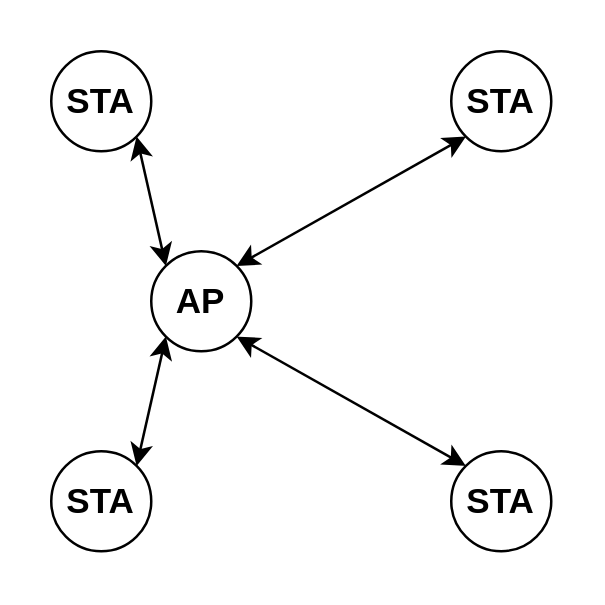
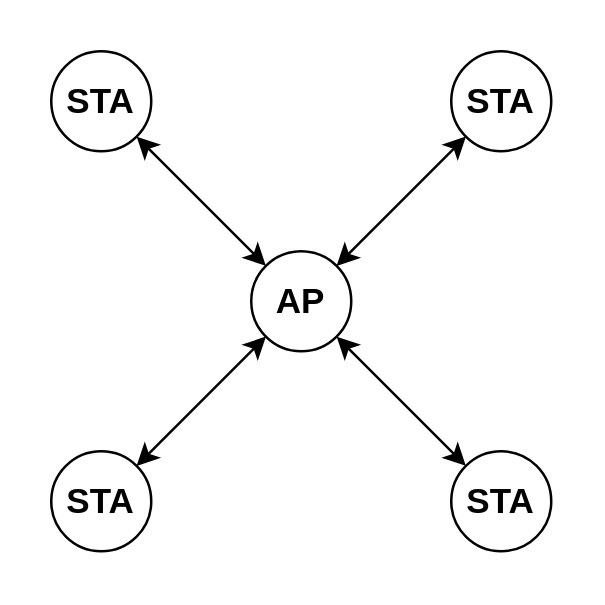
node "AP": moved (201, 301) -> (301, 301)
